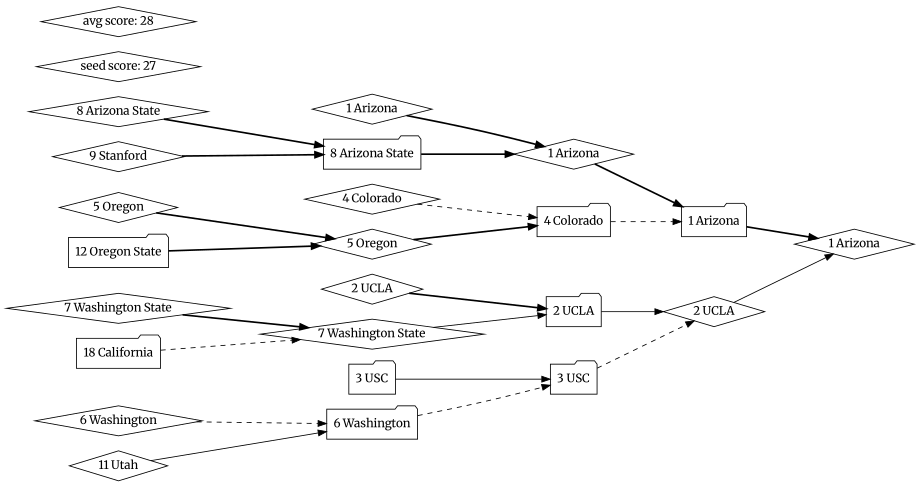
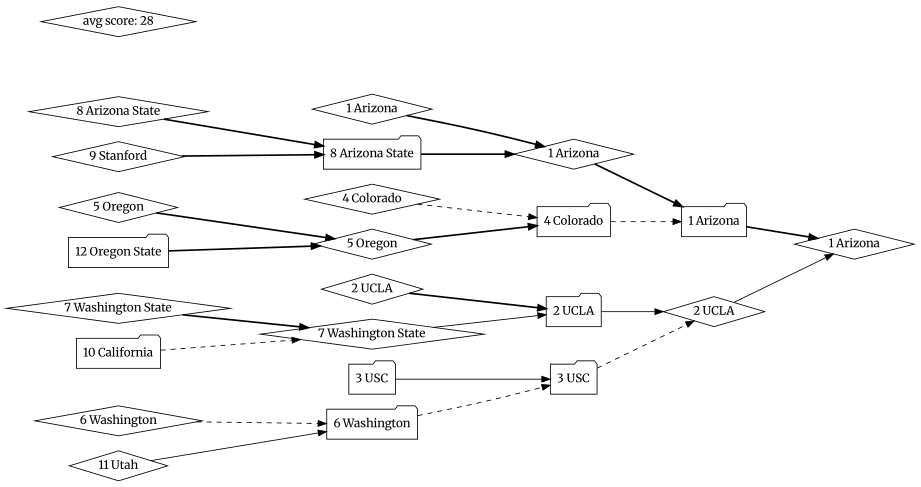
node "seed score: 27": removed
node "18 California": label "18 California" -> "10 California"
